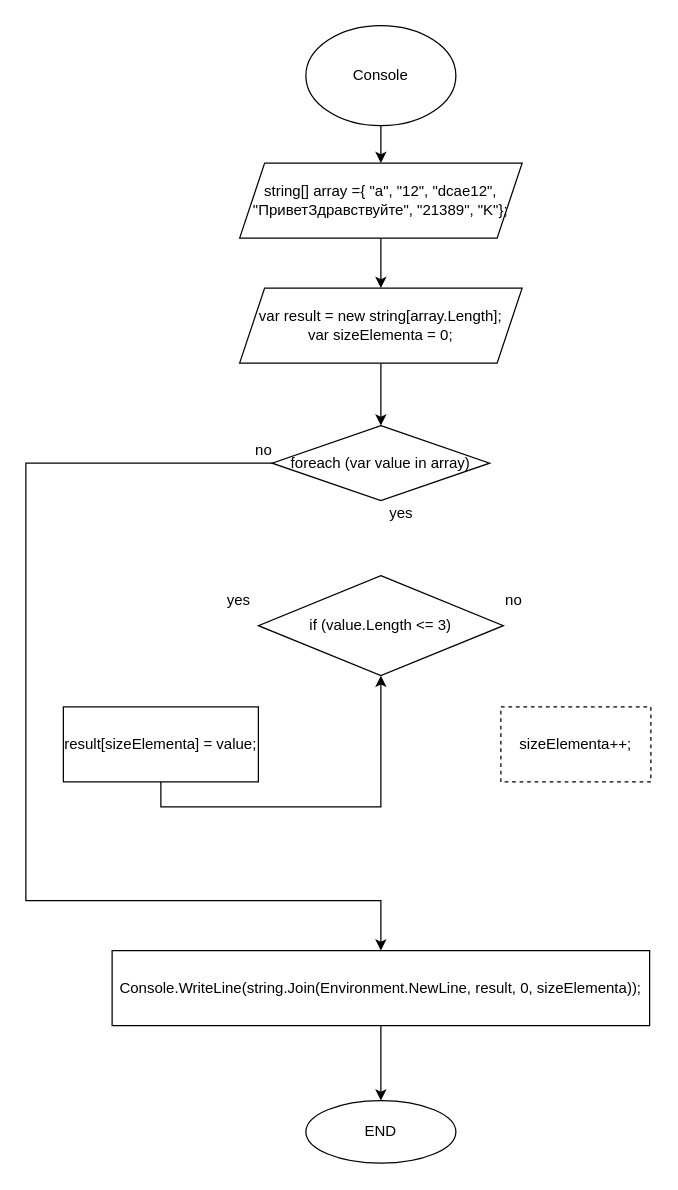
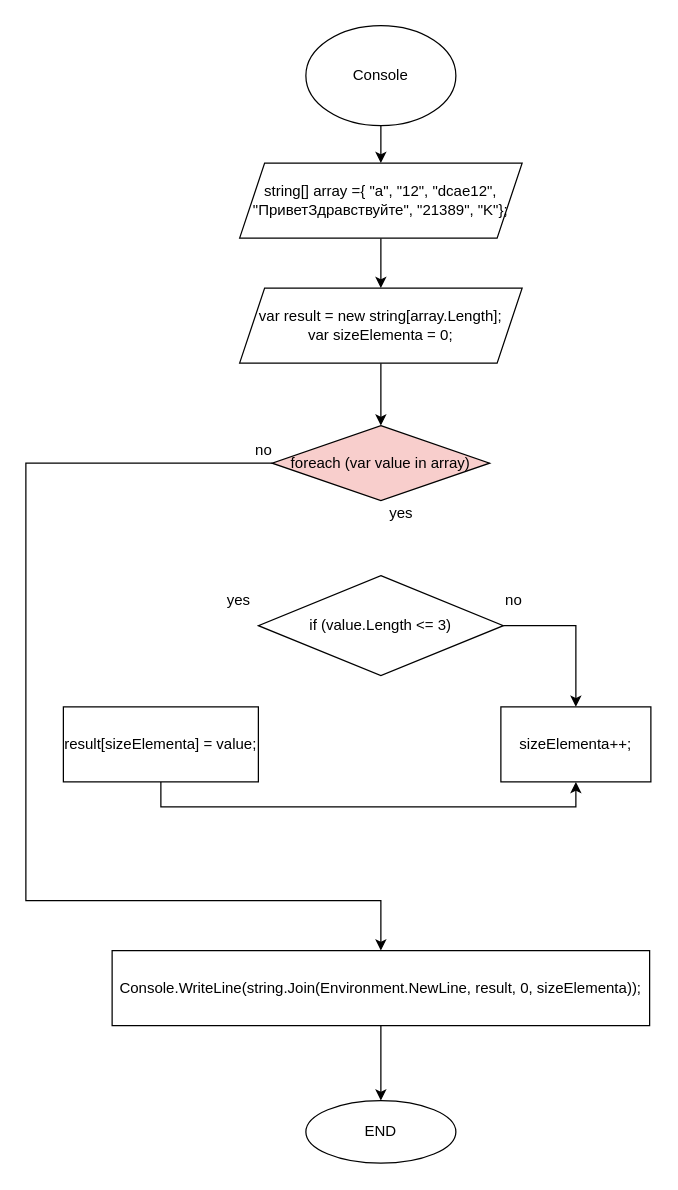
node "foreach (var value in array)": fillcolor #ffffff -> #f8cecc
edge "if (value.Length <= 3)" -> "sizeElementa++;": added
node "sizeElementa++;": style dashed -> solid
edge "result[sizeElementa] = value;" -> "if (value.Length <= 3)": now "result[sizeElementa] = value;" -> "sizeElementa++;"
